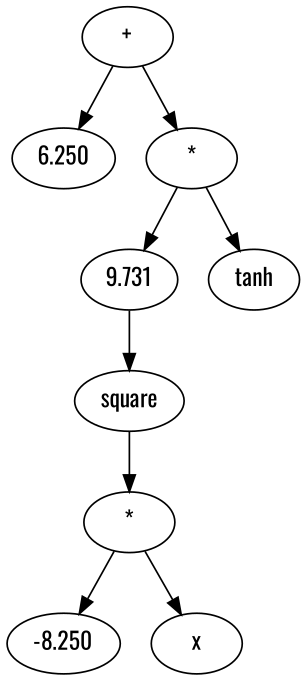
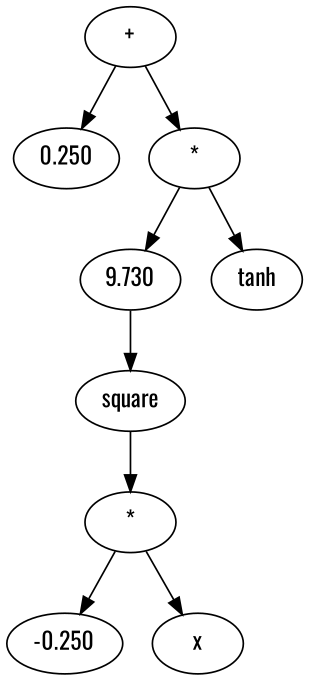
node "6.250": label "6.250" -> "0.250"
node "9.731": label "9.731" -> "9.730"
node "-8.250": label "-8.250" -> "-0.250"
